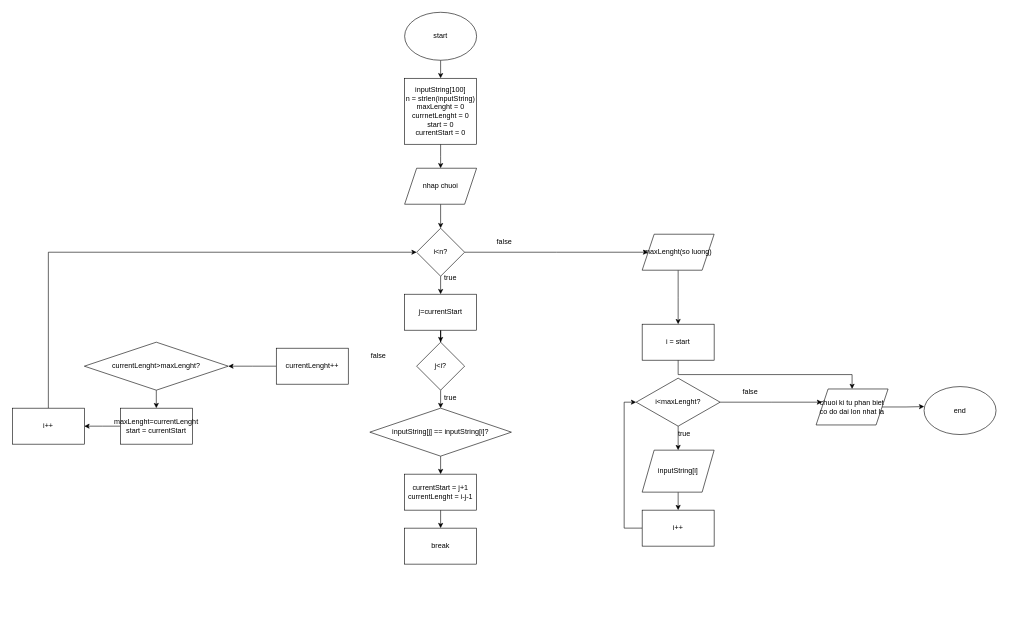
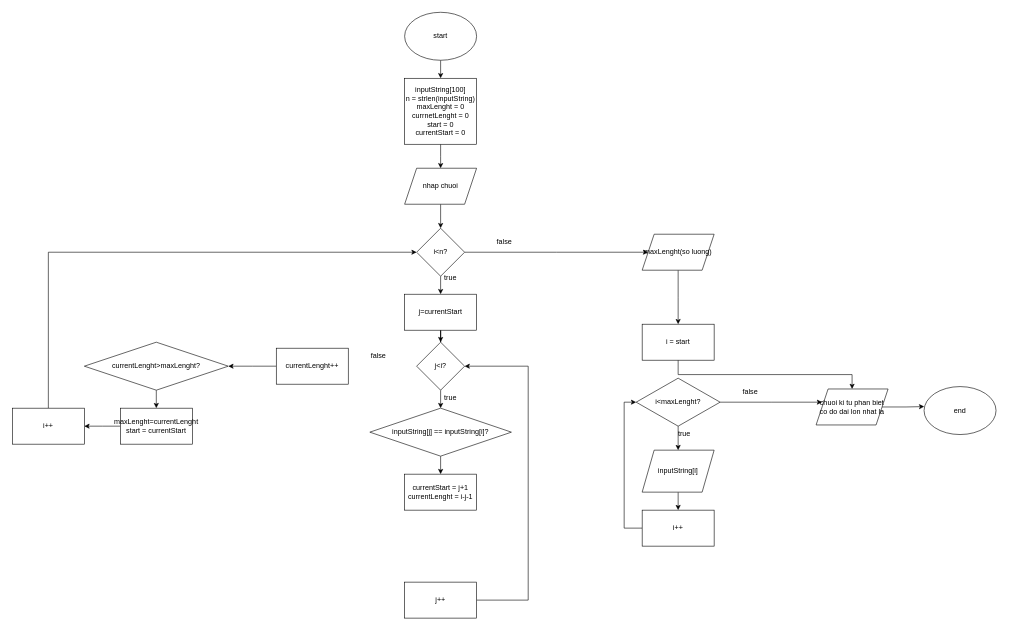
edge "j++" -> "j<i?": added
edge "currentStart = j+1 currentLenght = i-j-1" -> "break": removed
node "break": removed
node "j++": added
